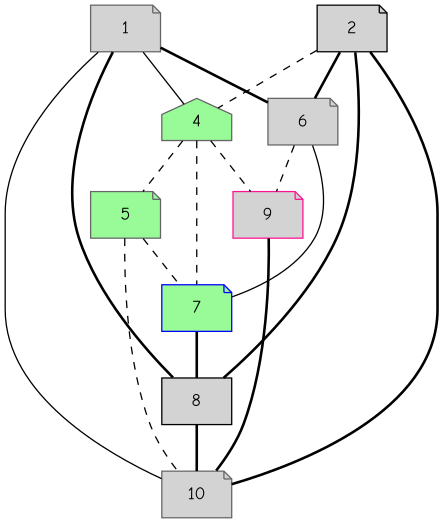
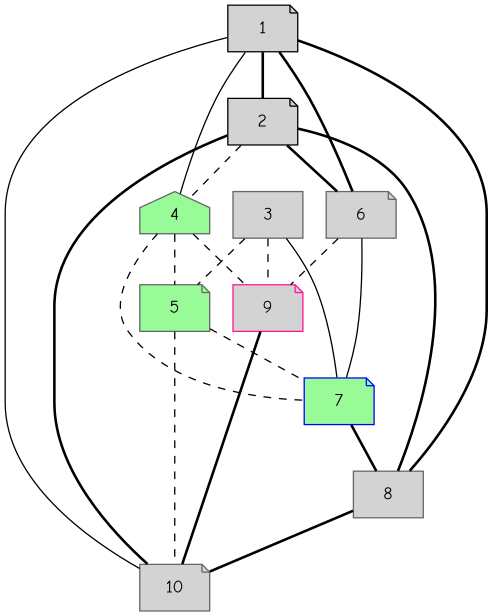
node "1": color gray40 -> black
edge "1" -- "2": added
node "3": added
node "8": color black -> gray40
